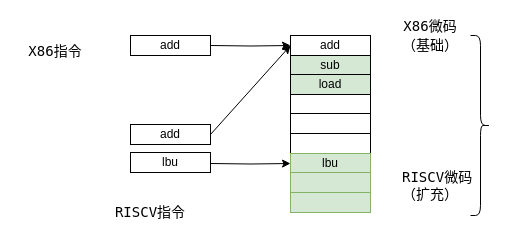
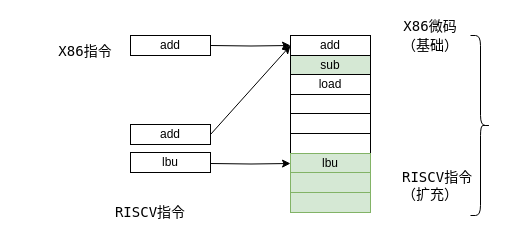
node "X86指令": moved (56, 51) -> (86, 51)
node "load": fillcolor #d5e8d4 -> #ffffff
node "RISCV微码 （扩充）": label "RISCV微码 （扩充）" -> "RISCV指令 （扩充）"
